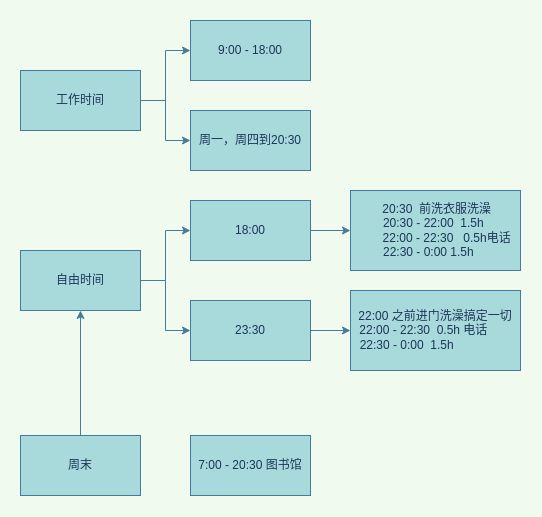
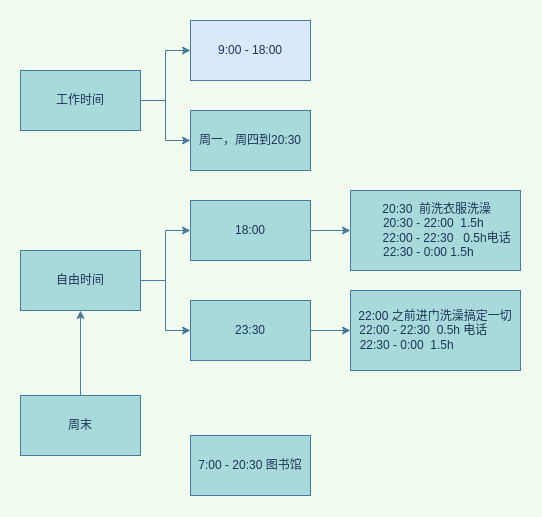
node "9:00 - 18:00": fillcolor #a8dadc -> #dae8fc
node "周末": moved (81, 466) -> (81, 426)
